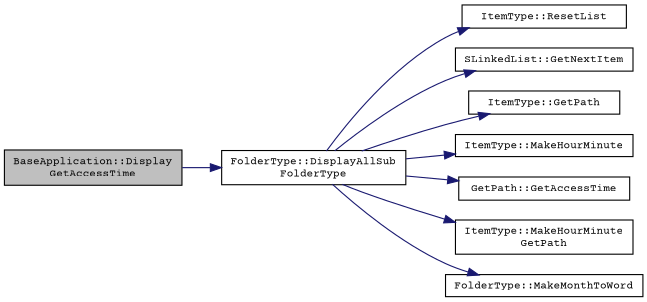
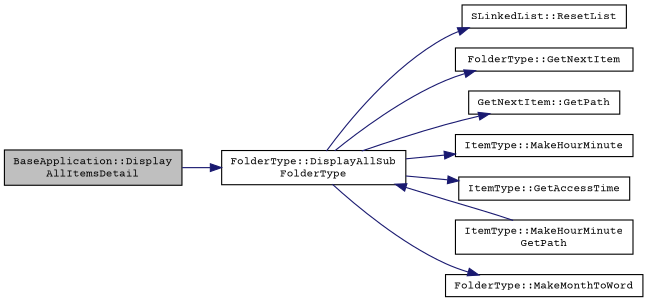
node "ItemType::ResetList": label "ItemType::ResetList" -> "SLinkedList::ResetList"
node "SLinkedList::GetNextItem": label "SLinkedList::GetNextItem" -> "FolderType::GetNextItem"
node "ItemType::GetPath": label "ItemType::GetPath" -> "GetNextItem::GetPath"
node "BaseApplication::Display GetAccessTime": label "BaseApplication::Display GetAccessTime" -> "BaseApplication::Display AllItemsDetail"
node "GetPath::GetAccessTime": label "GetPath::GetAccessTime" -> "ItemType::GetAccessTime"
edge "FolderType::DisplayAllSub FolderType" -> "ItemType::MakeHourMinute GetPath": reversed
